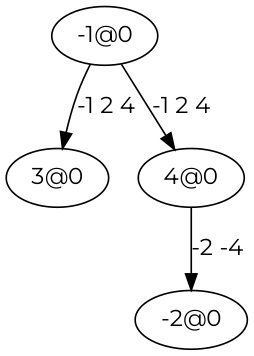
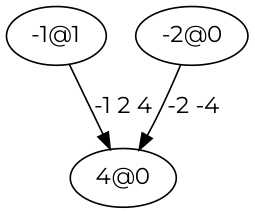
node "-1@0": label "-1@0" -> "-1@1"
node "3@0": removed
edge "4@0" -> "-2@0": reversed
